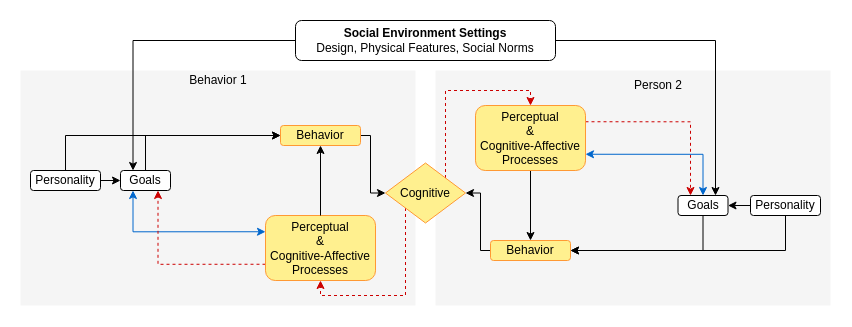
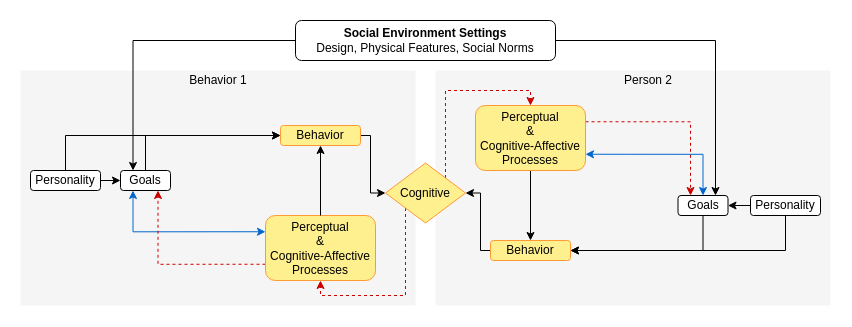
node "Person 2": moved (658, 86) -> (648, 81)
